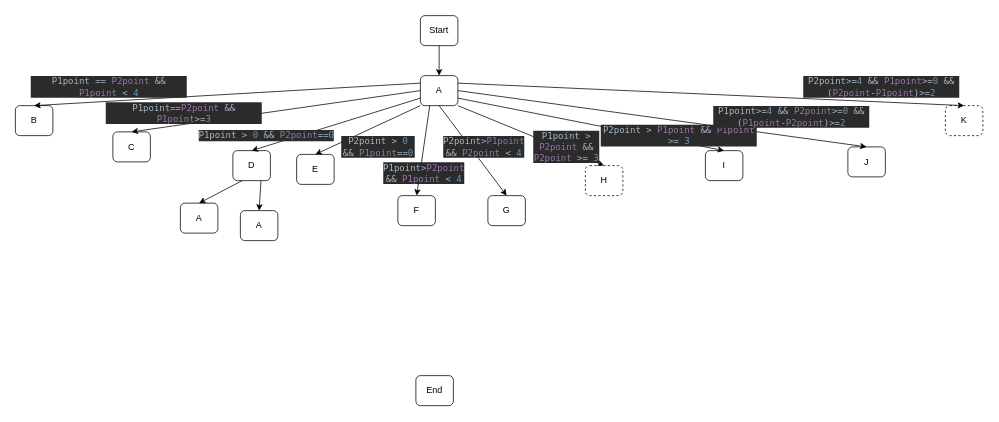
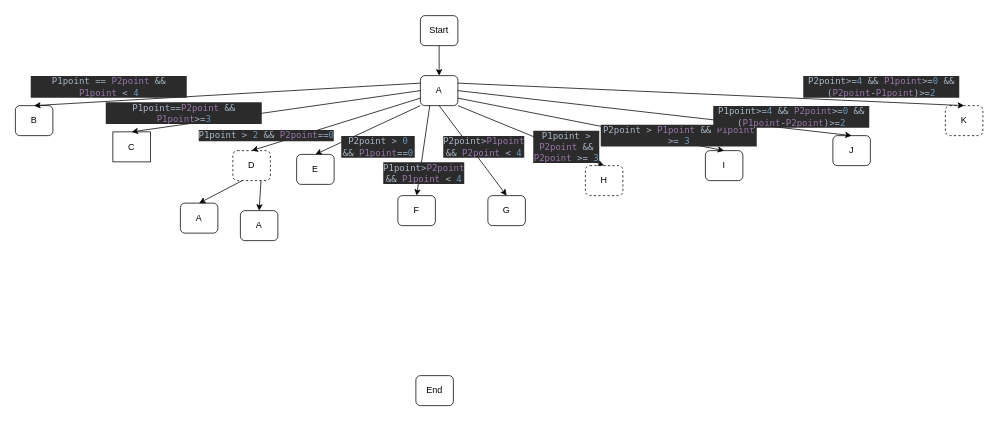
node "P1point > 0 && P2point==0": label "P1point > 0 && P2point==0" -> "P1point > 2 && P2point==0"
node "C": shape rounded rectangle -> rectangle
node "J": moved (867, 162) -> (852, 150)
node "D": style solid -> dashed
